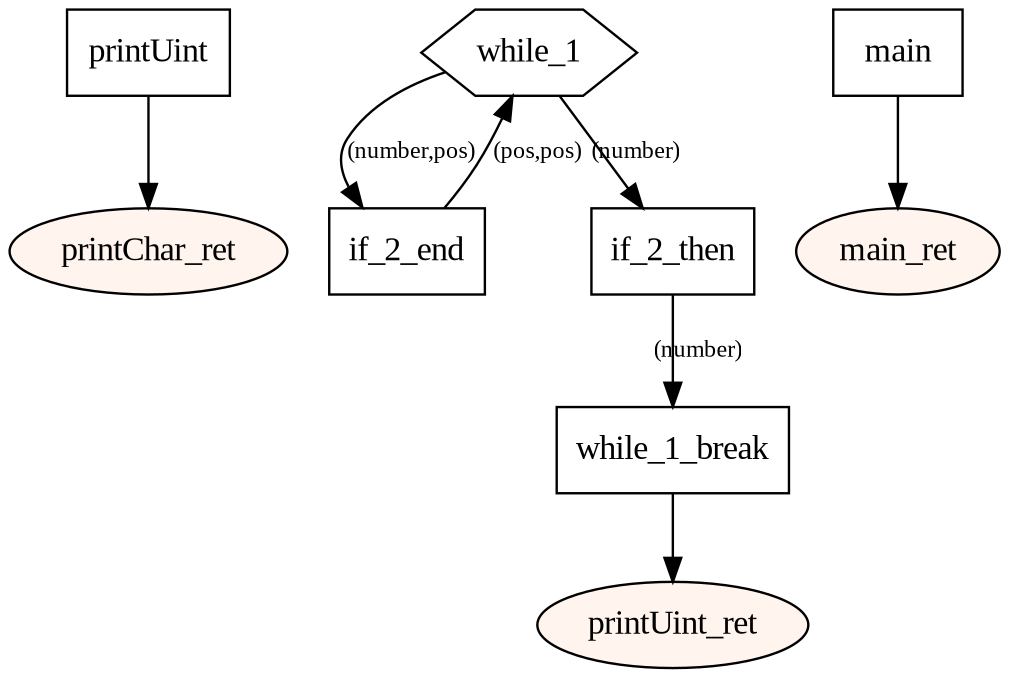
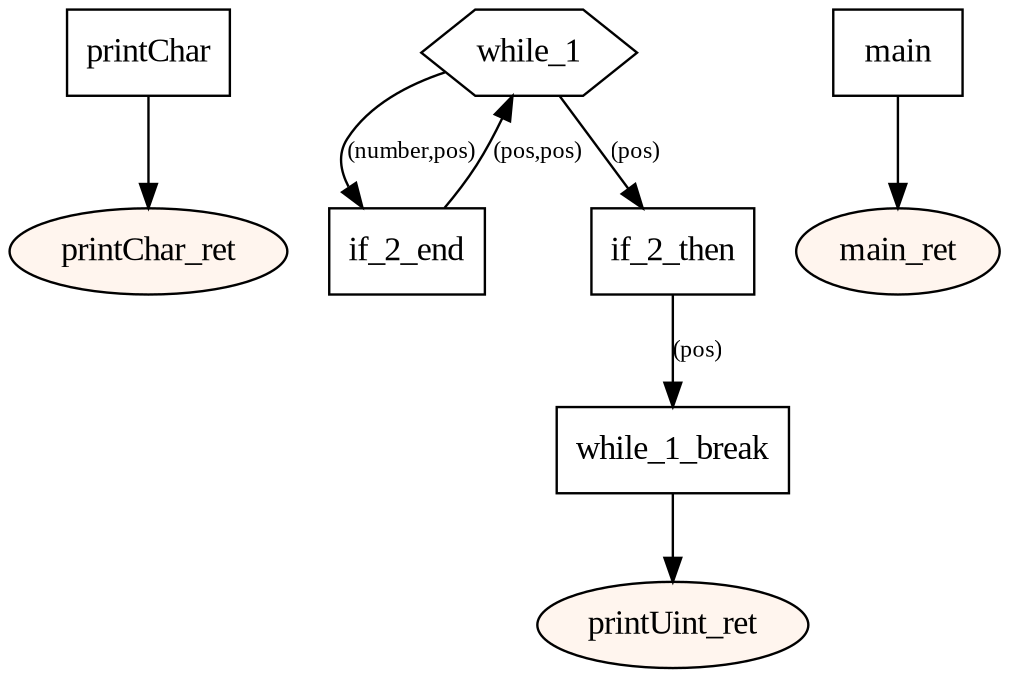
node "printUint": label "printUint" -> "printChar"
edge "while_1" -> "if_2_then": label "(number)" -> "(pos)"
edge "if_2_then" -> "while_1_break": label "(number)" -> "(pos)"
